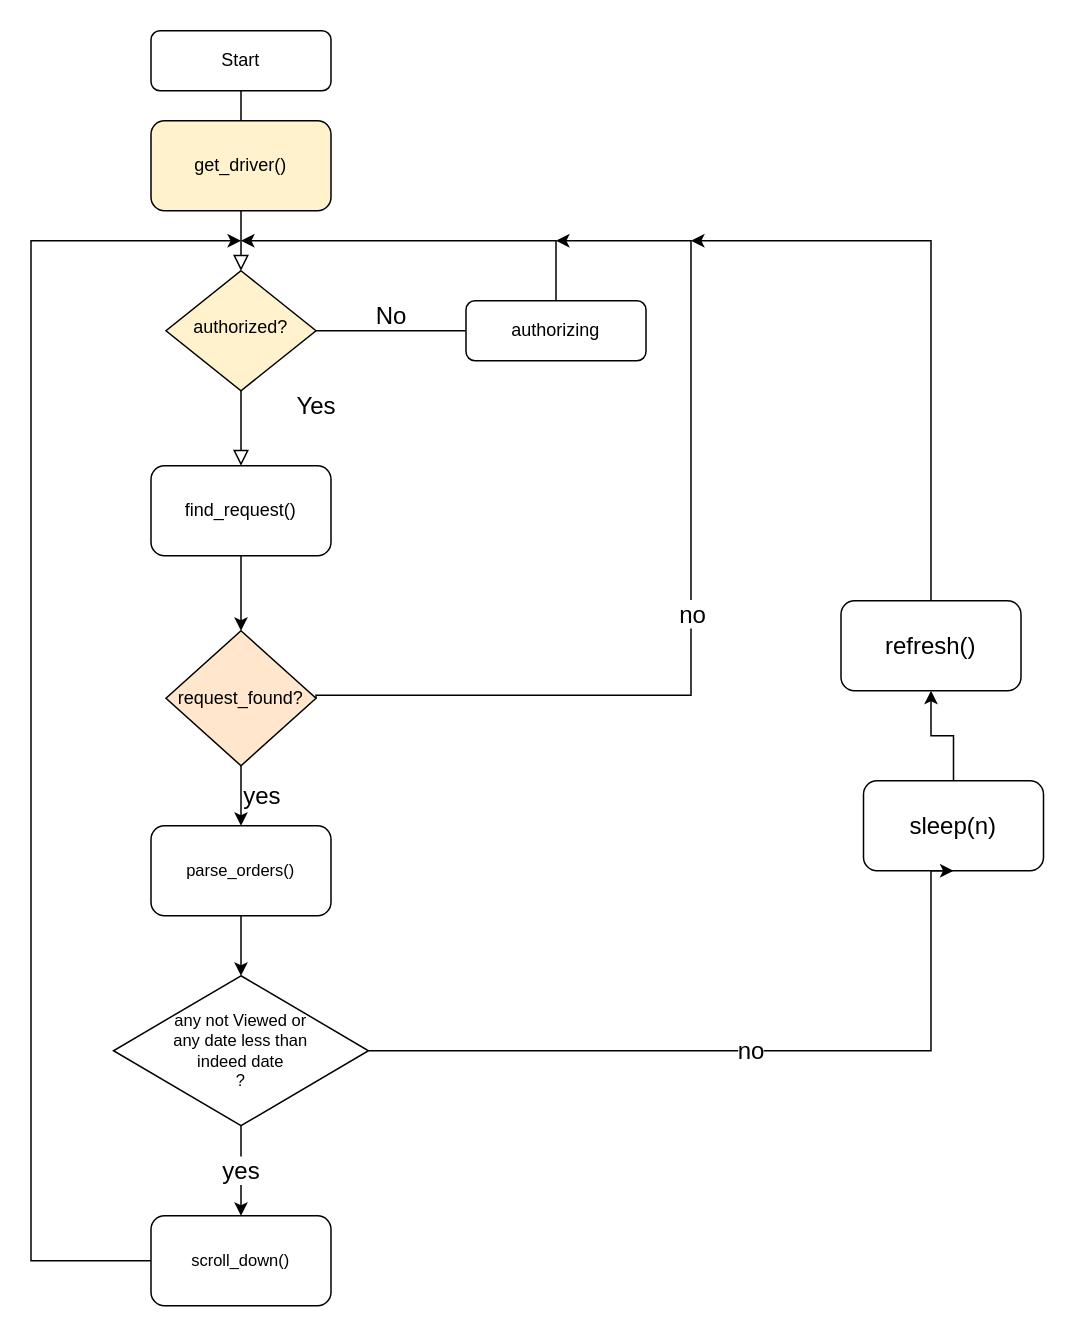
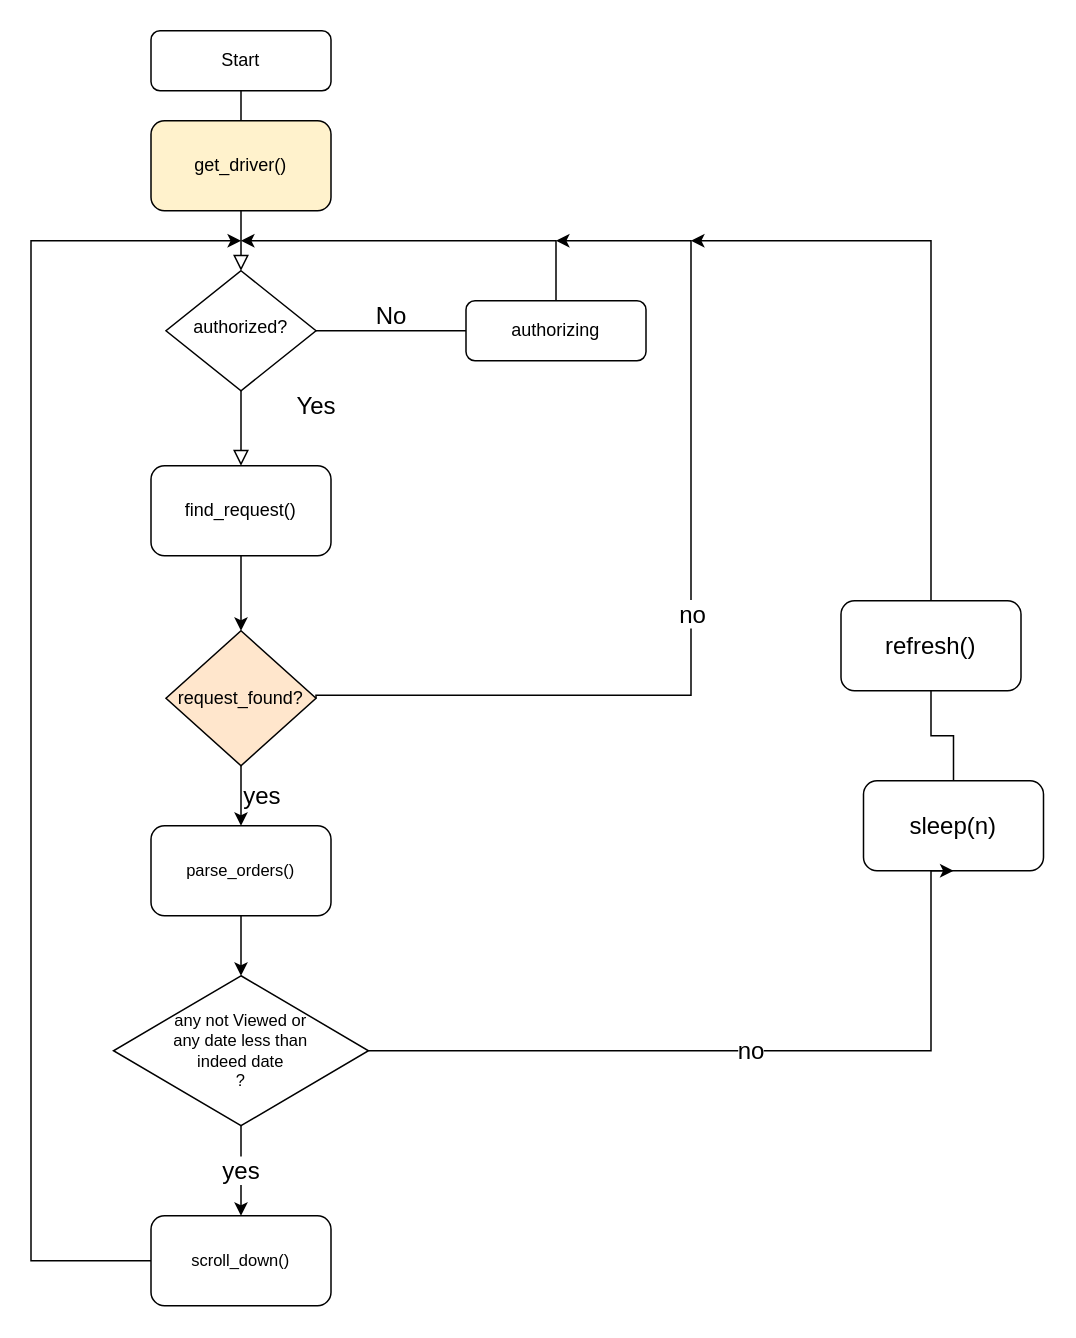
node "authorized?": fillcolor #fff2cc -> #ffffff
edge "sleep(n)" -> "refresh()": arrowhead classic -> none
